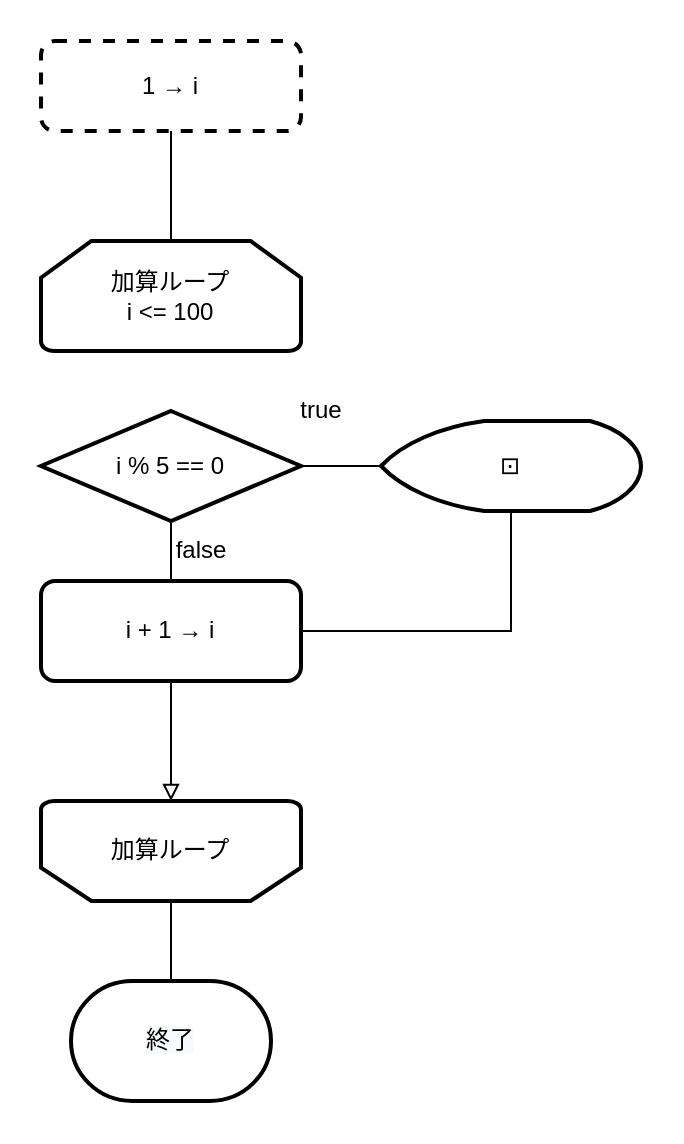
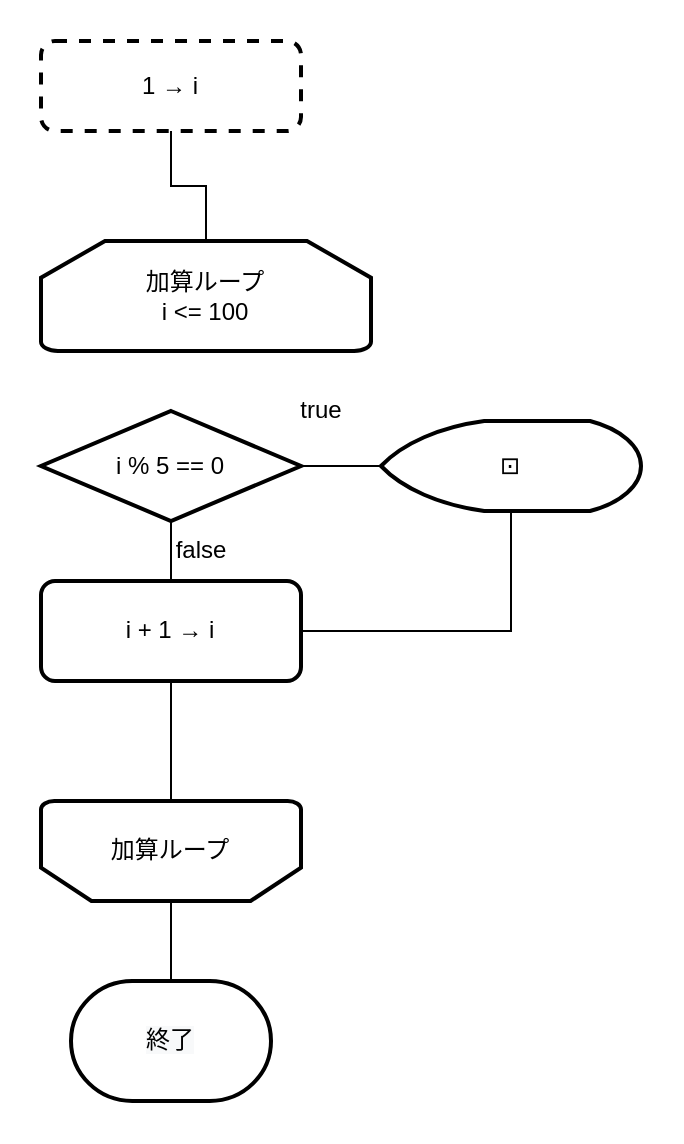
node "加算ループ i <= 100": size 260x110 -> 330x110
edge "i + 1 → i" -> "加算ループ": arrowhead block -> none
